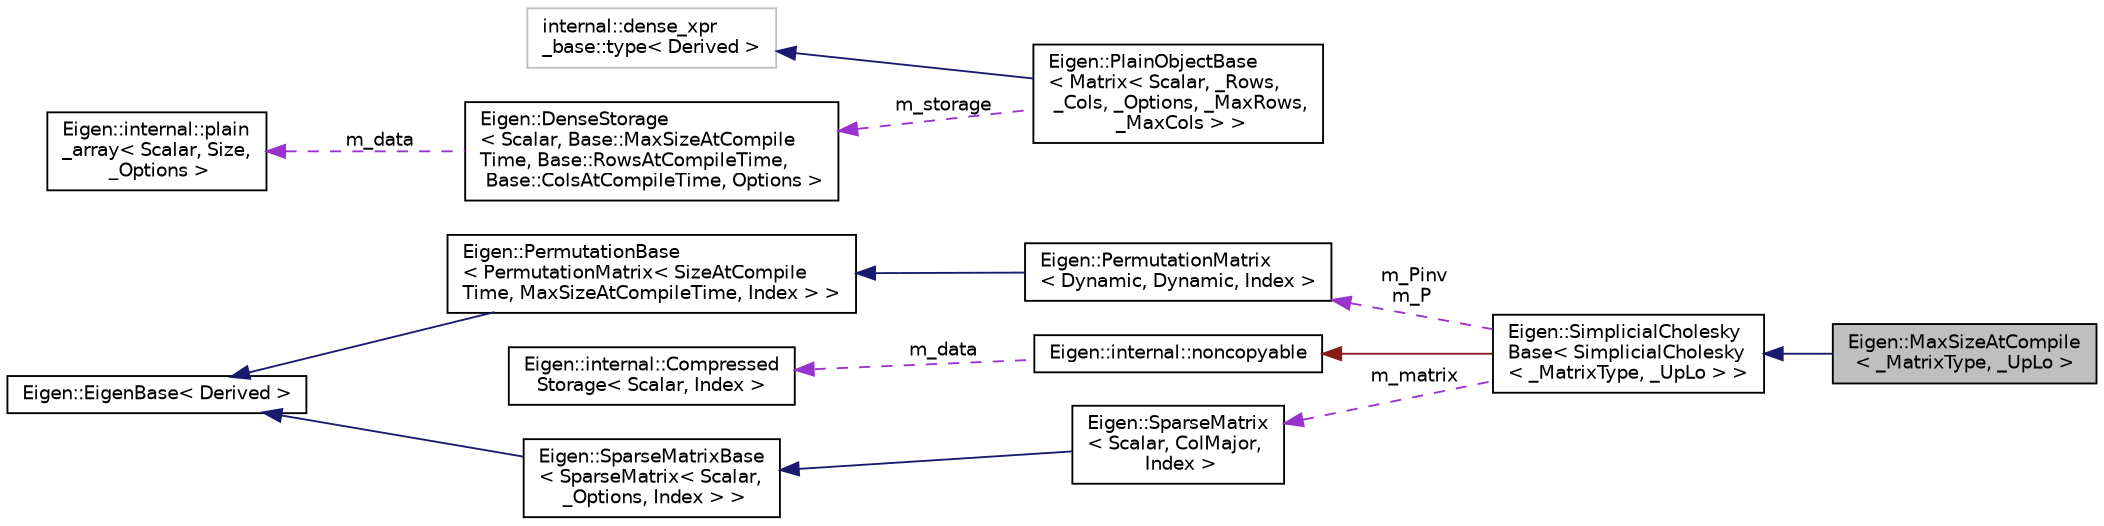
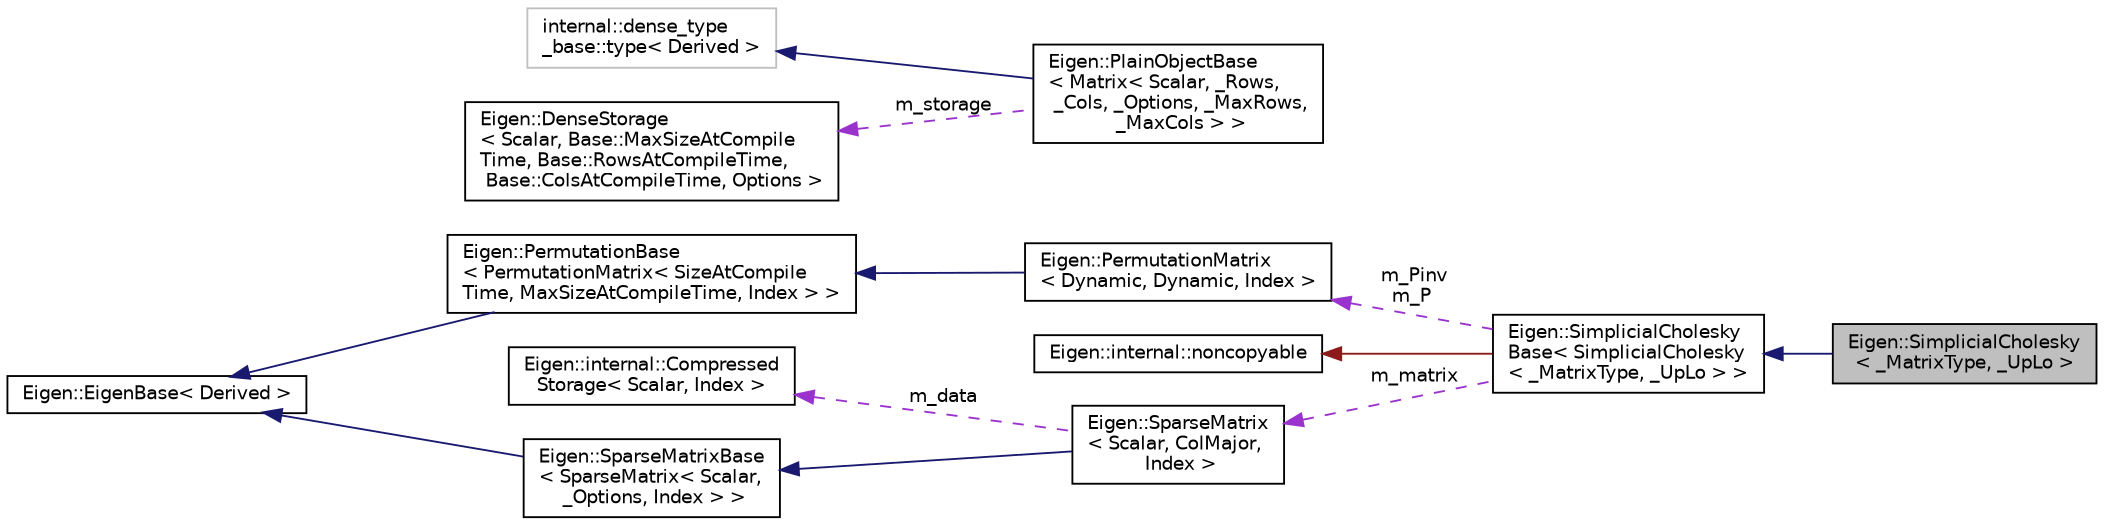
node "internal::dense_xpr _base::type< Derived >": label "internal::dense_xpr _base::type< Derived >" -> "internal::dense_type _base::type< Derived >"
node "Eigen::internal::plain _array< Scalar, Size, _Options >": removed
node "Eigen::MaxSizeAtCompile < _MatrixType, _UpLo >": label "Eigen::MaxSizeAtCompile < _MatrixType, _UpLo >" -> "Eigen::SimplicialCholesky < _MatrixType, _UpLo >"
edge "Eigen::internal::noncopyable" -> "Eigen::internal::Compressed Storage< Scalar, Index >": now "Eigen::SparseMatrix < Scalar, ColMajor, Index >" -> "Eigen::internal::Compressed Storage< Scalar, Index >"
